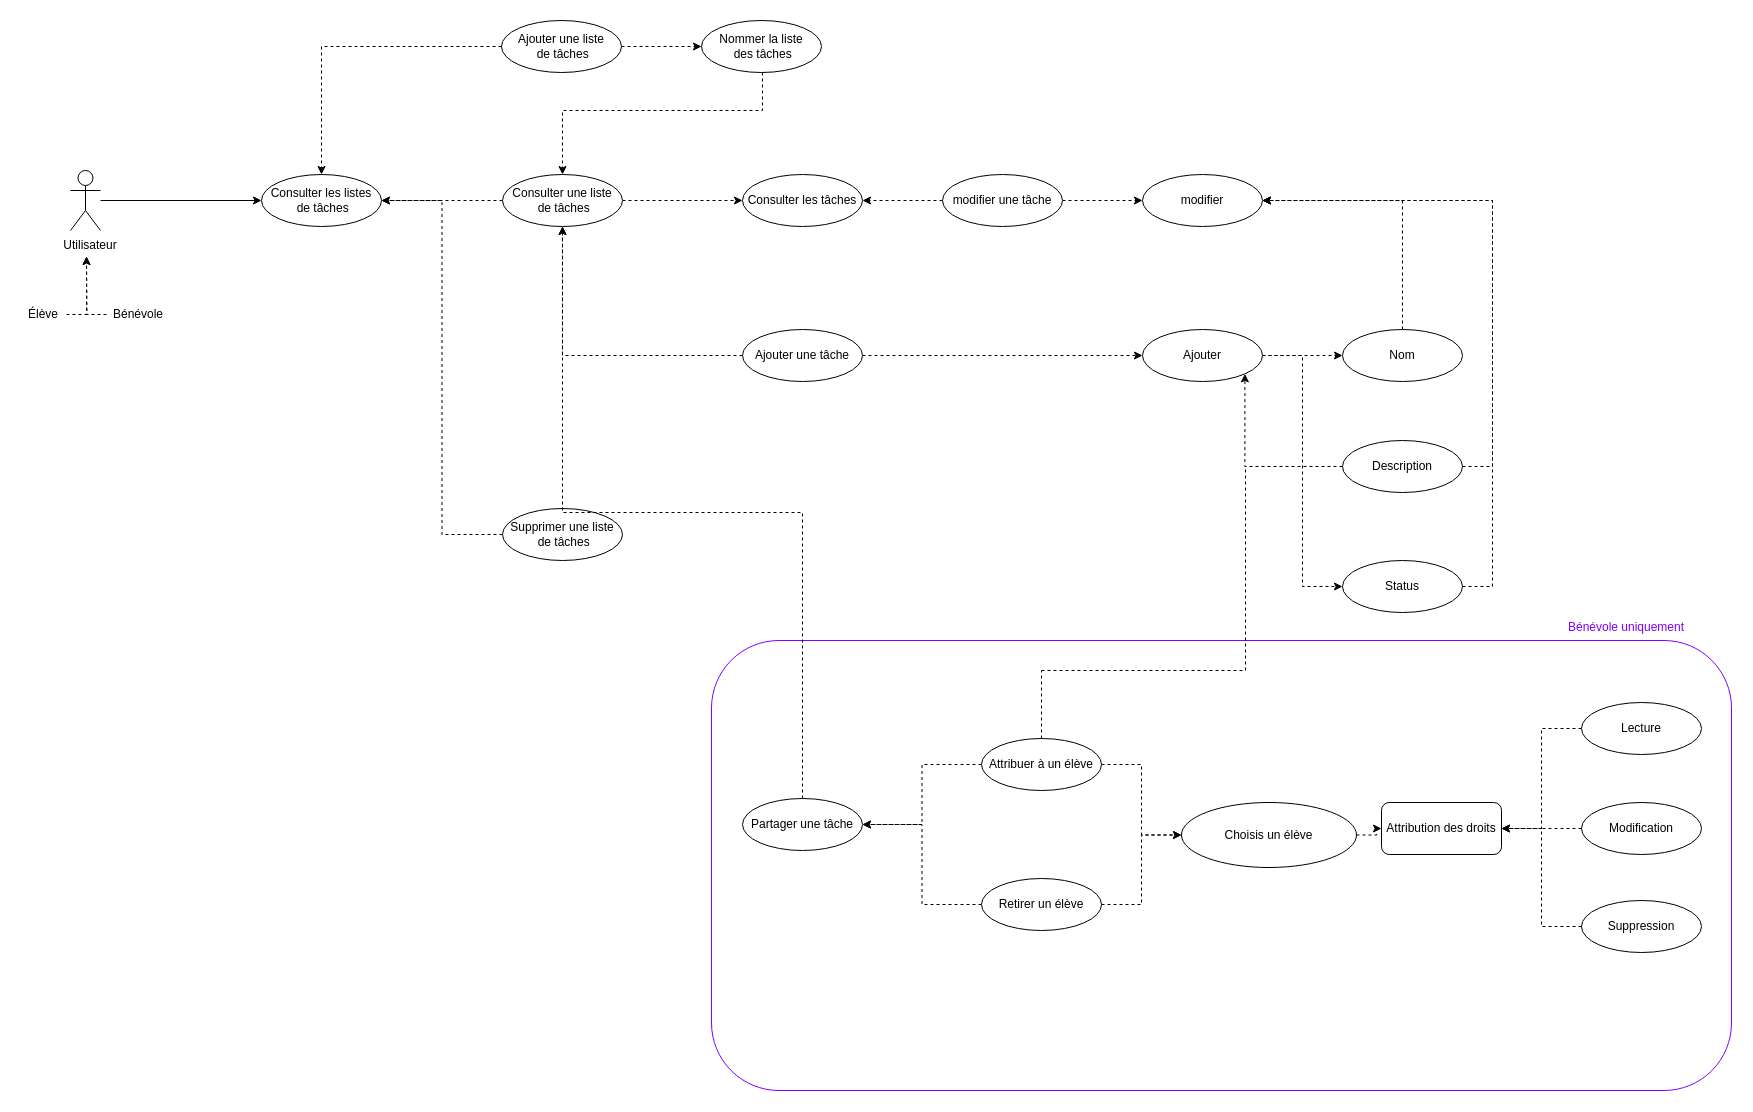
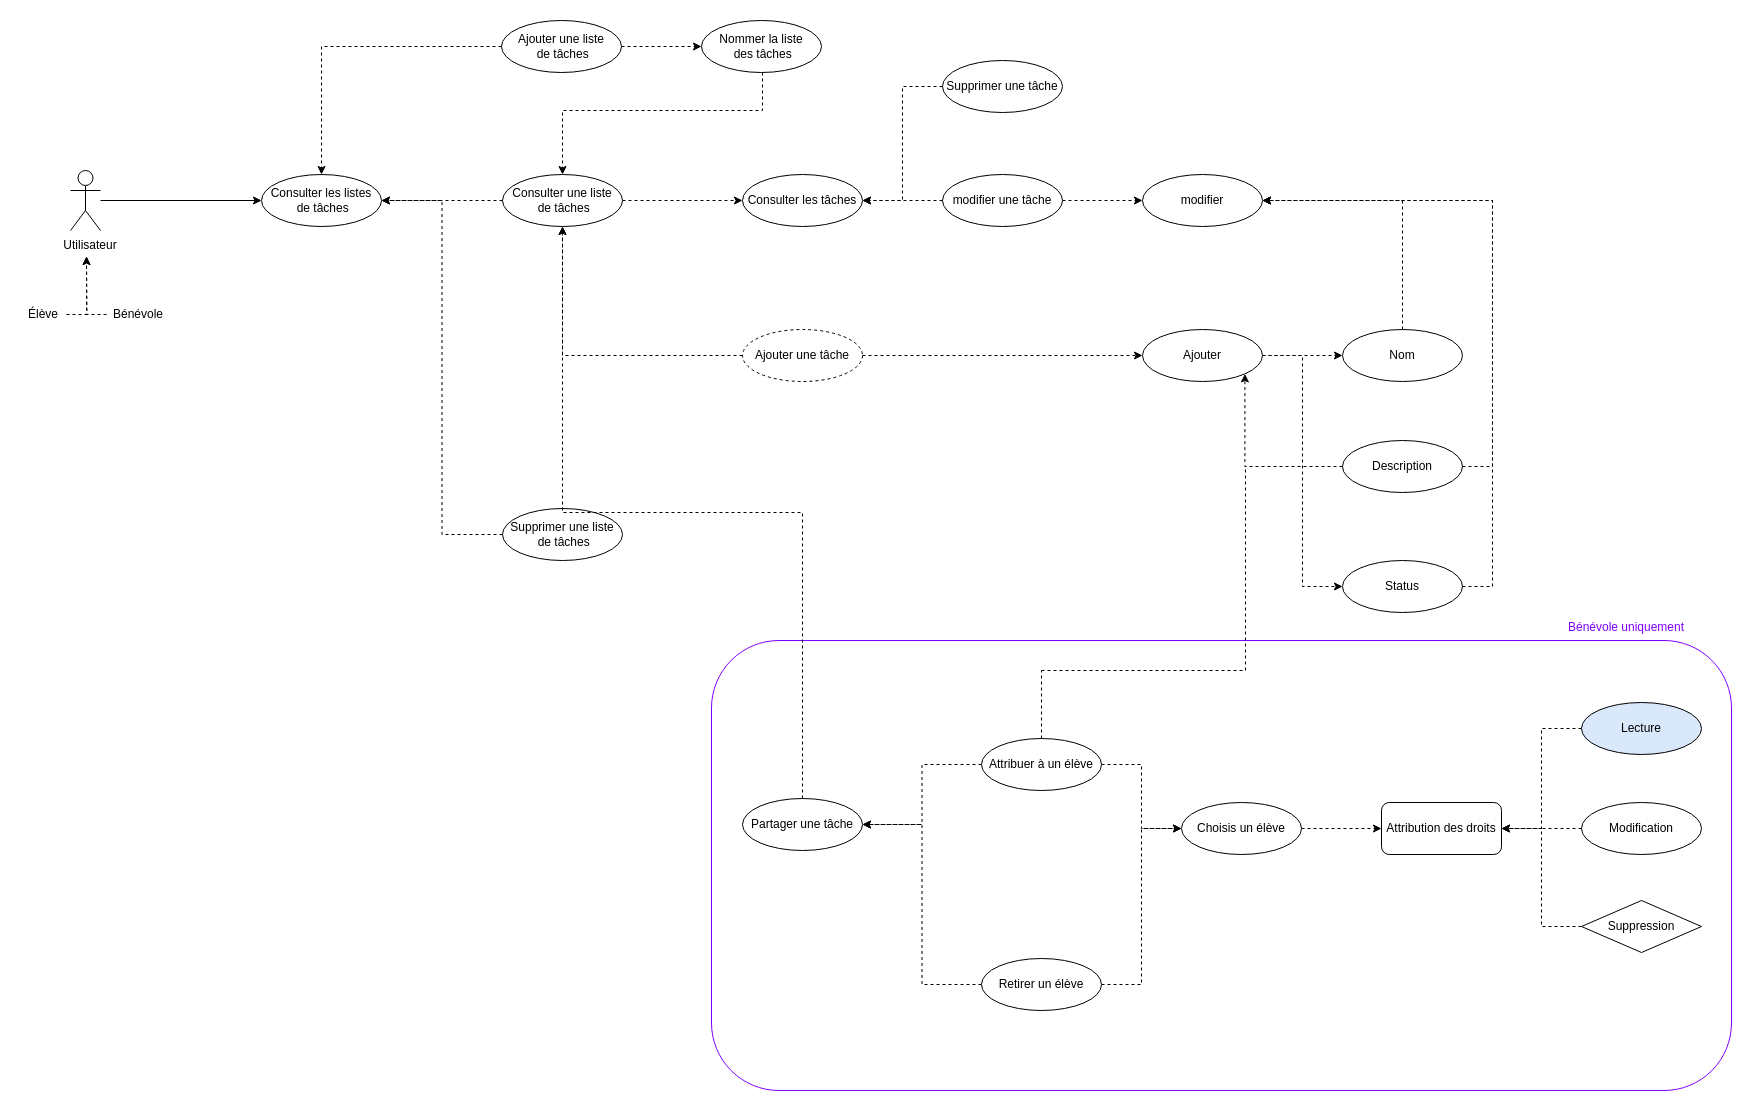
node "Supprimer une tâche": added
edge "Supprimer une tâche" -> "Consulter les tâches": added
node "Ajouter une tâche": style solid -> dashed
node "Lecture": fillcolor #ffffff -> #dae8fc
node "Choisis un élève": size 175x65 -> 120x52
node "Retirer un élève": moved (1042, 905) -> (1042, 985)
node "Suppression": shape ellipse -> diamond
